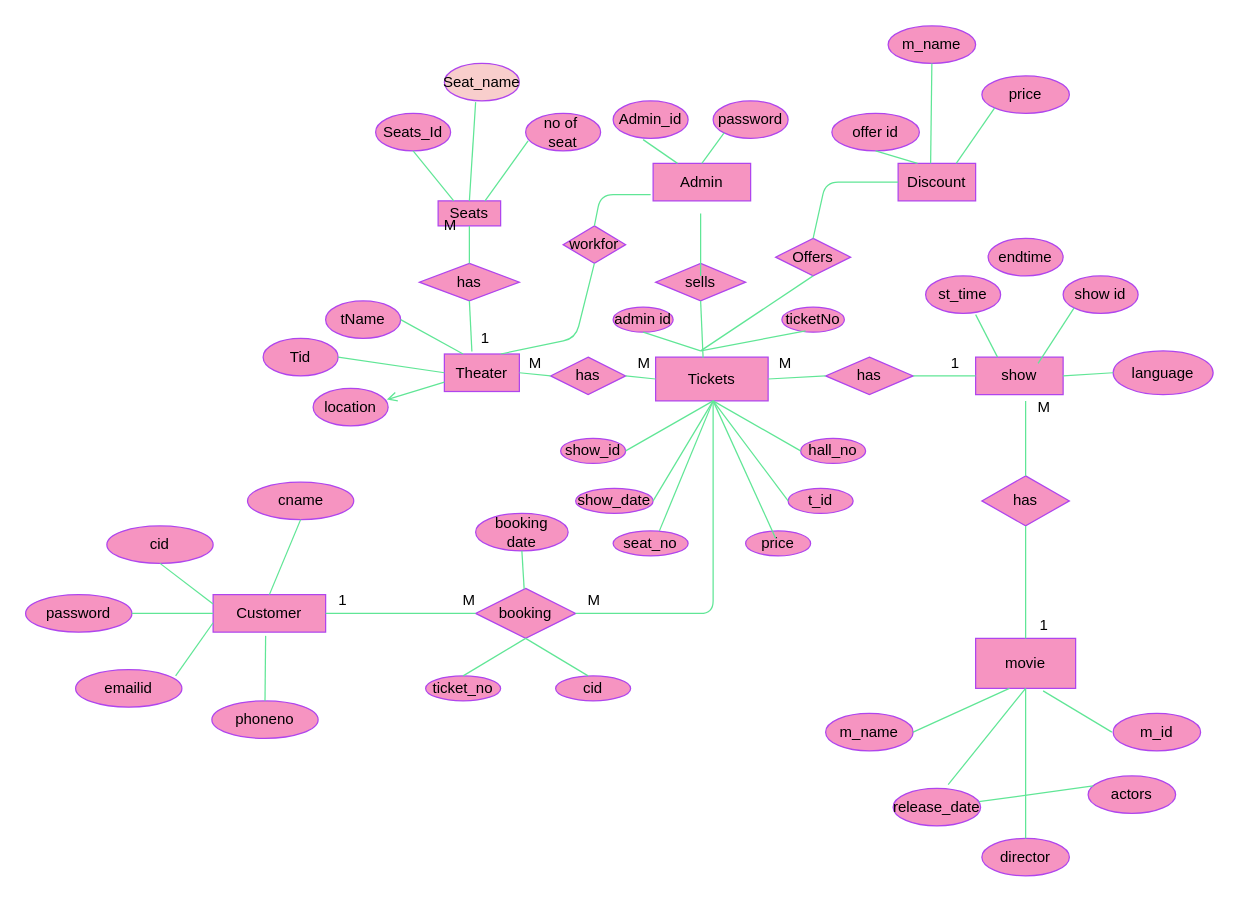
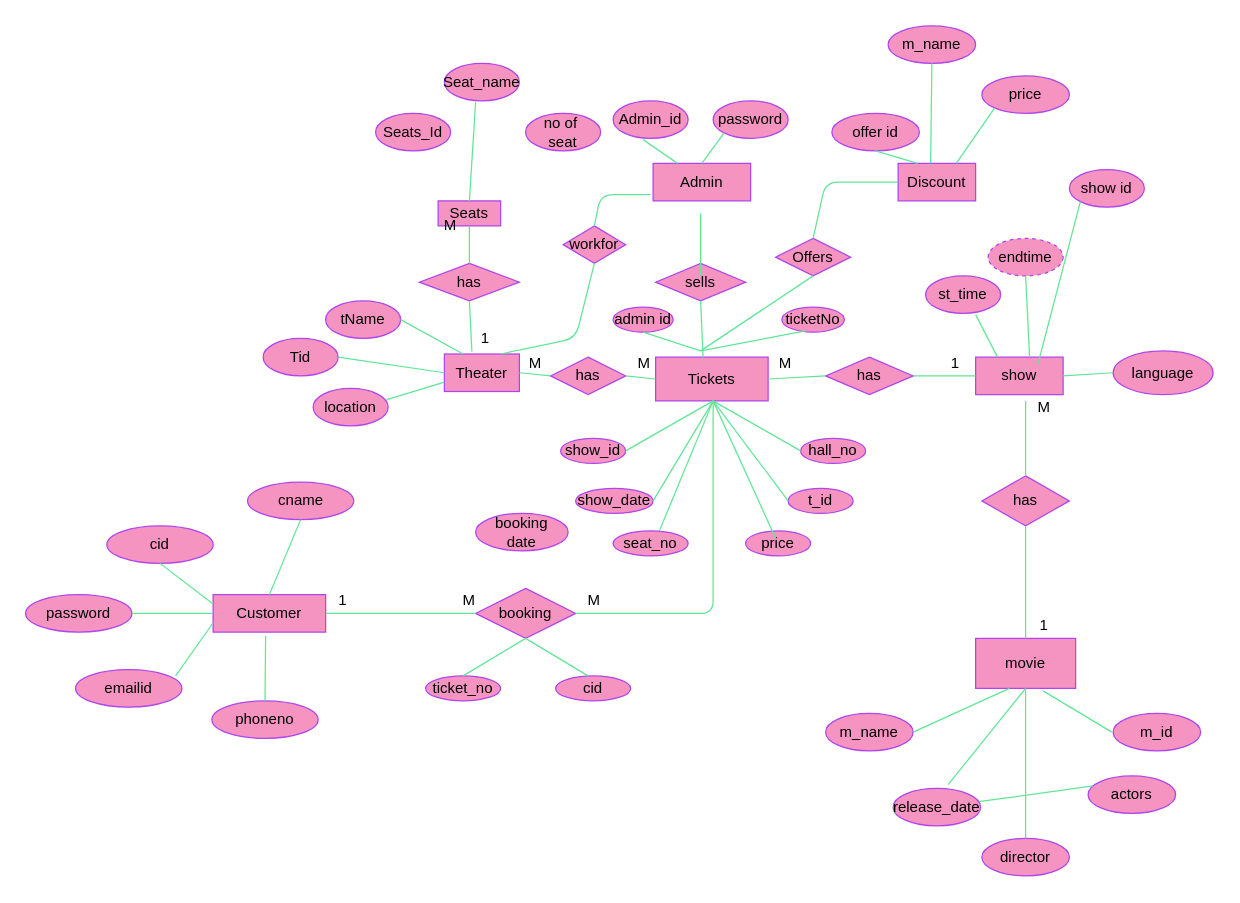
node "Seat_name": fillcolor #f8cecc -> #f694c1
edge "no of seat" -- "Seats": removed
edge "Seats_Id" -- "Seats": removed
node "endtime": style solid -> dashed
node "show id": moved (1101, 294) -> (1107, 188)
edge "endtime" -- "show": added
edge "Theater" -> "location": arrowhead open -> none
edge "booking date" -- "booking": removed
